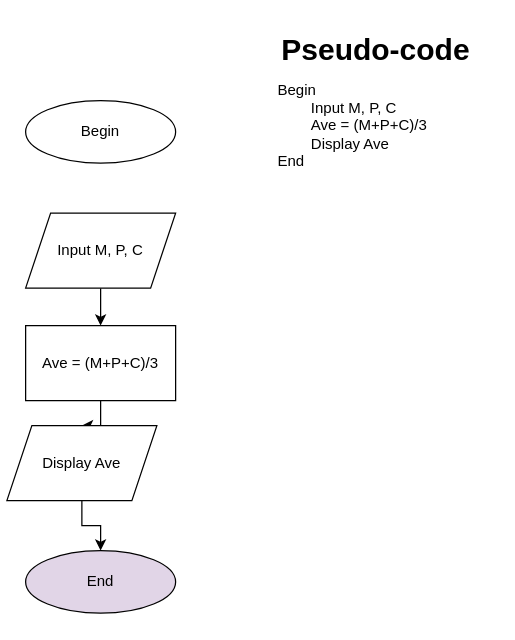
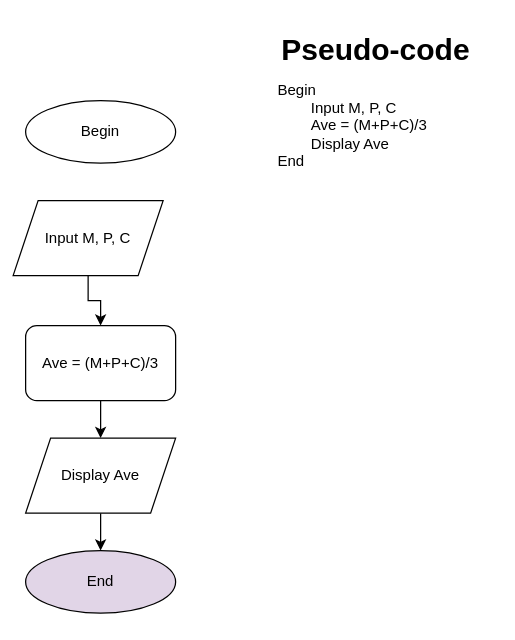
node "Input M, P, C": moved (101, 251) -> (88, 238)
node "Ave = (M+P+C)/3": shape rectangle -> rounded rectangle
node "Display Ave": moved (82, 463) -> (101, 476)
